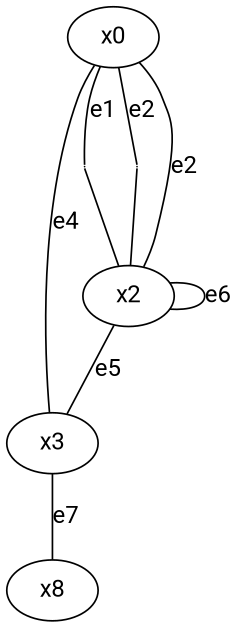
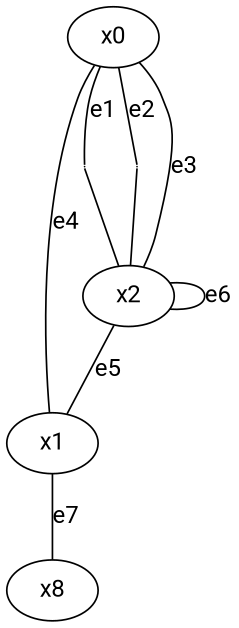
edge "x0" -- "x2": label "e2" -> "e3"
node "x3": label "x3" -> "x1"
